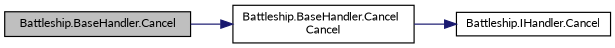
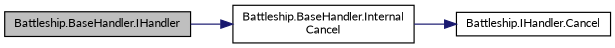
node "Battleship.BaseHandler.Cancel": label "Battleship.BaseHandler.Cancel" -> "Battleship.BaseHandler.IHandler"
node "Battleship.BaseHandler.Cancel Cancel": label "Battleship.BaseHandler.Cancel Cancel" -> "Battleship.BaseHandler.Internal Cancel"
